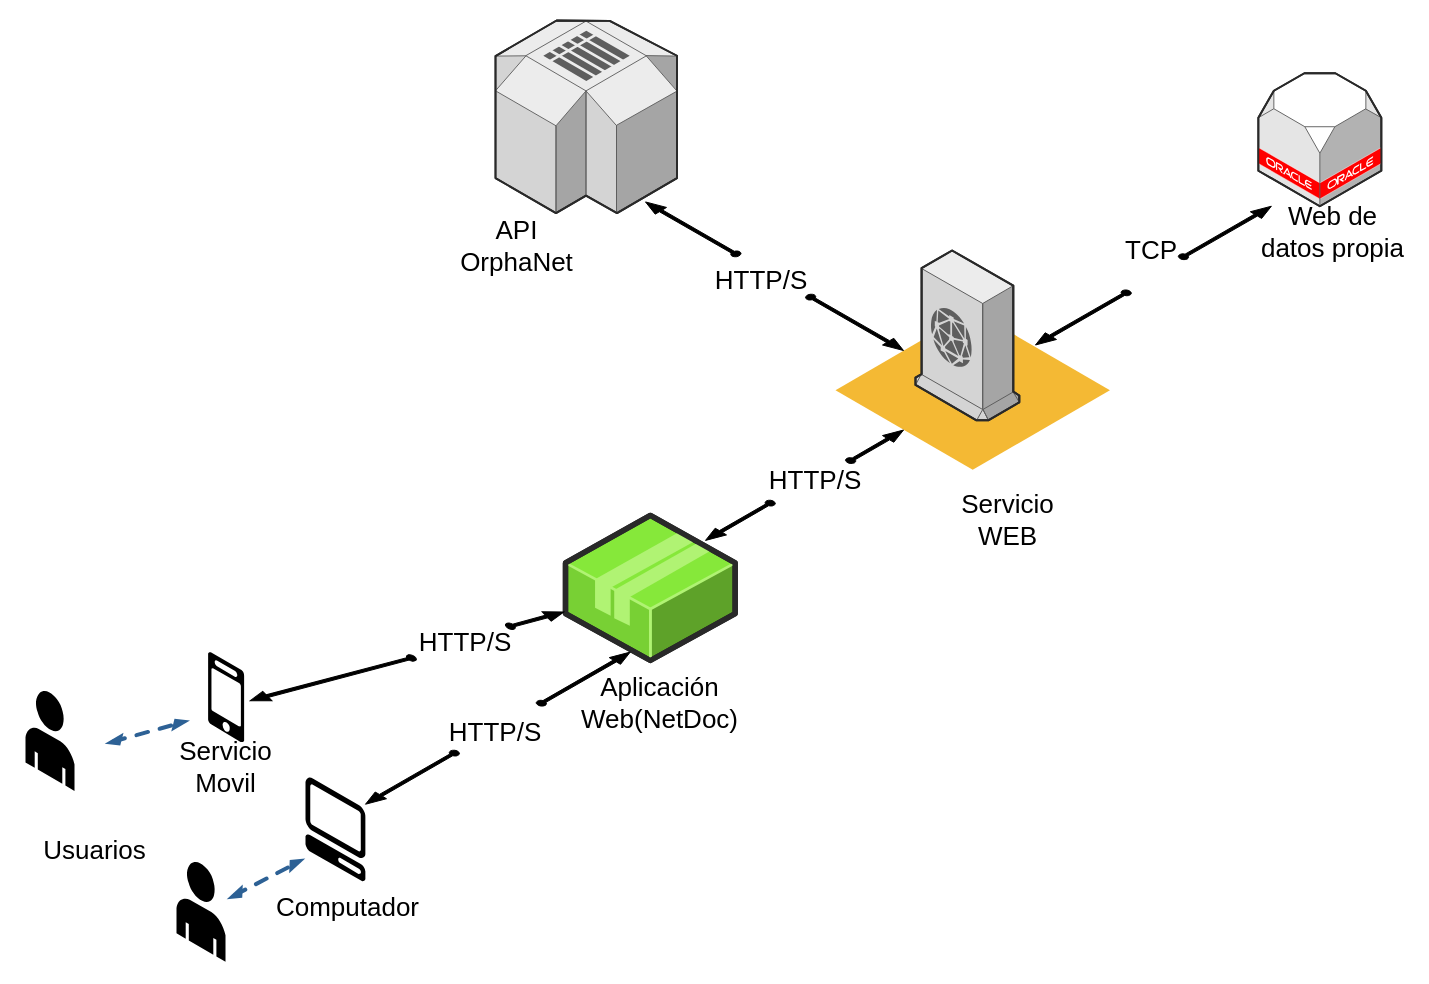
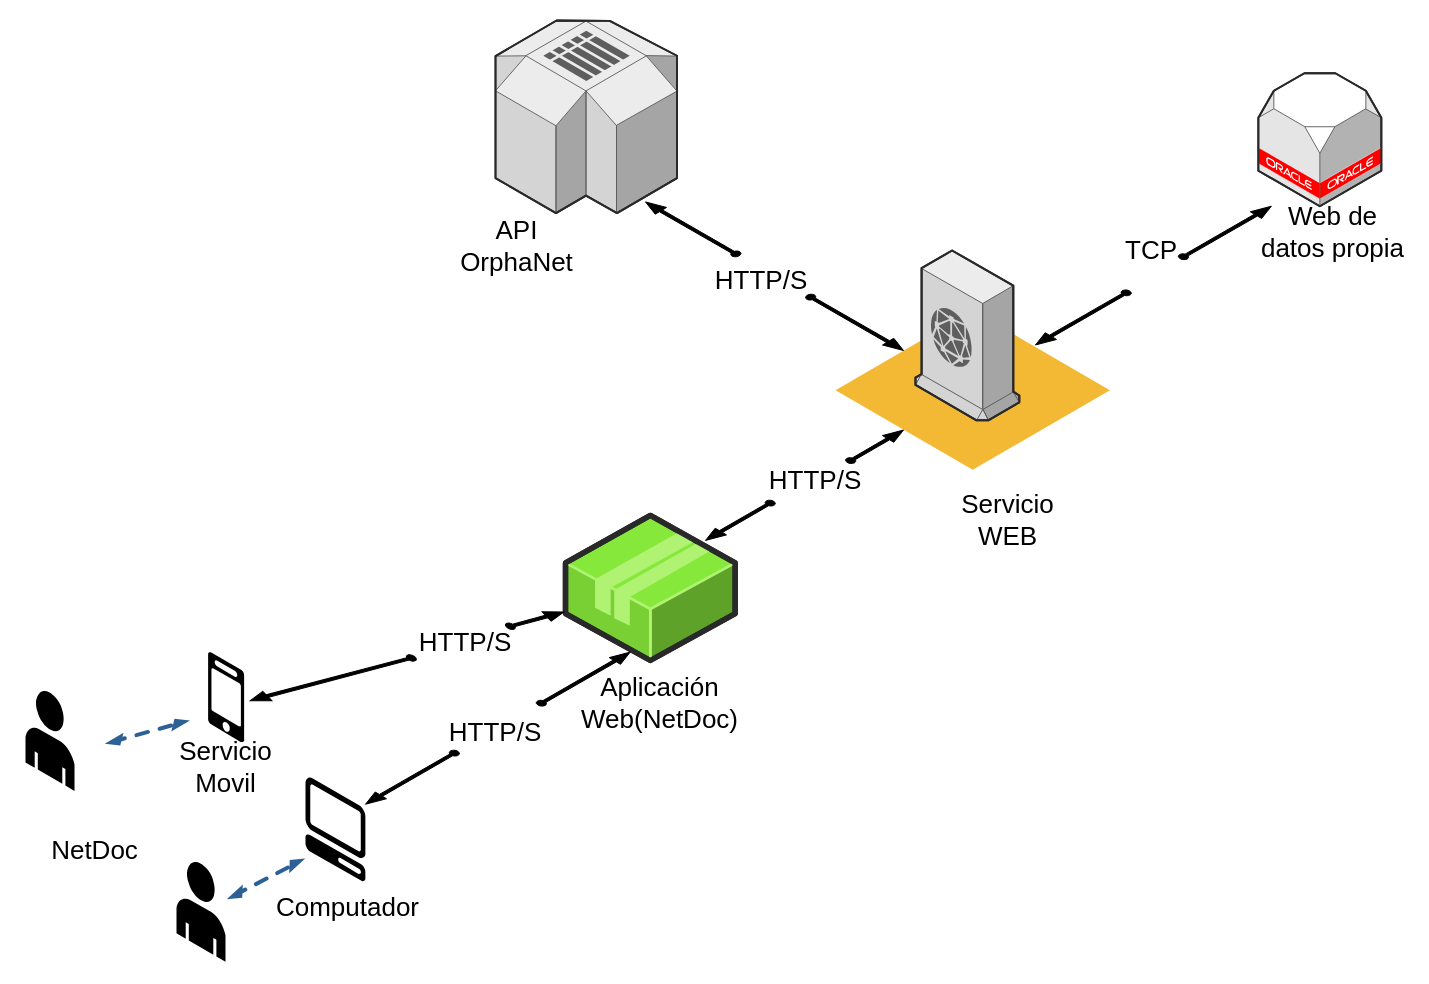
node "Usuarios": label "Usuarios" -> "NetDoc"
